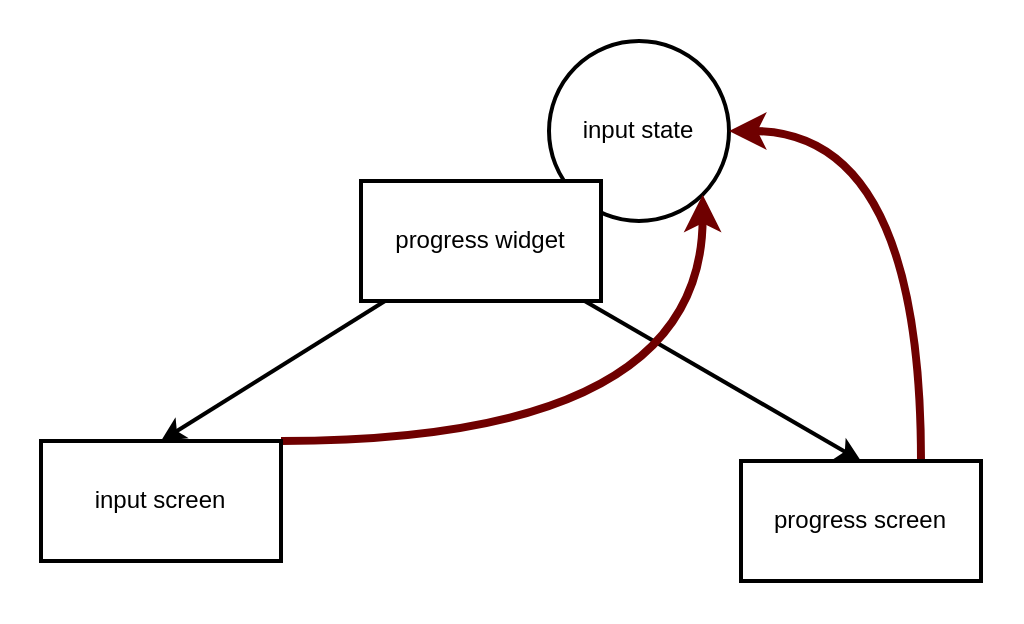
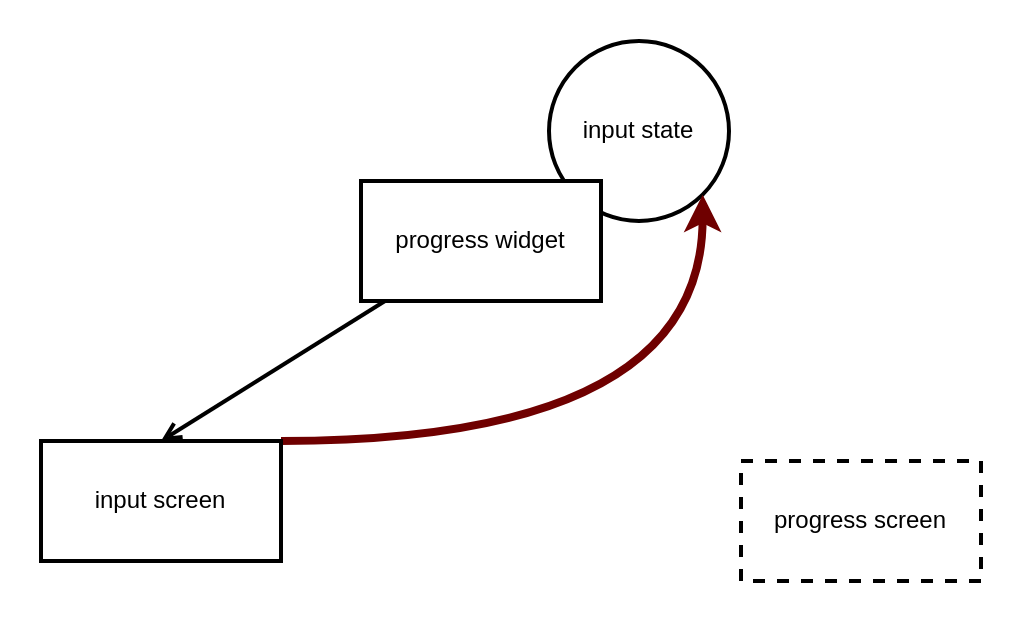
edge "progress screen" -> "input state": removed
edge "progress widget" -> "progress screen": removed
edge "progress widget" -> "input screen": arrowhead classic -> open
node "progress screen": style solid -> dashed
